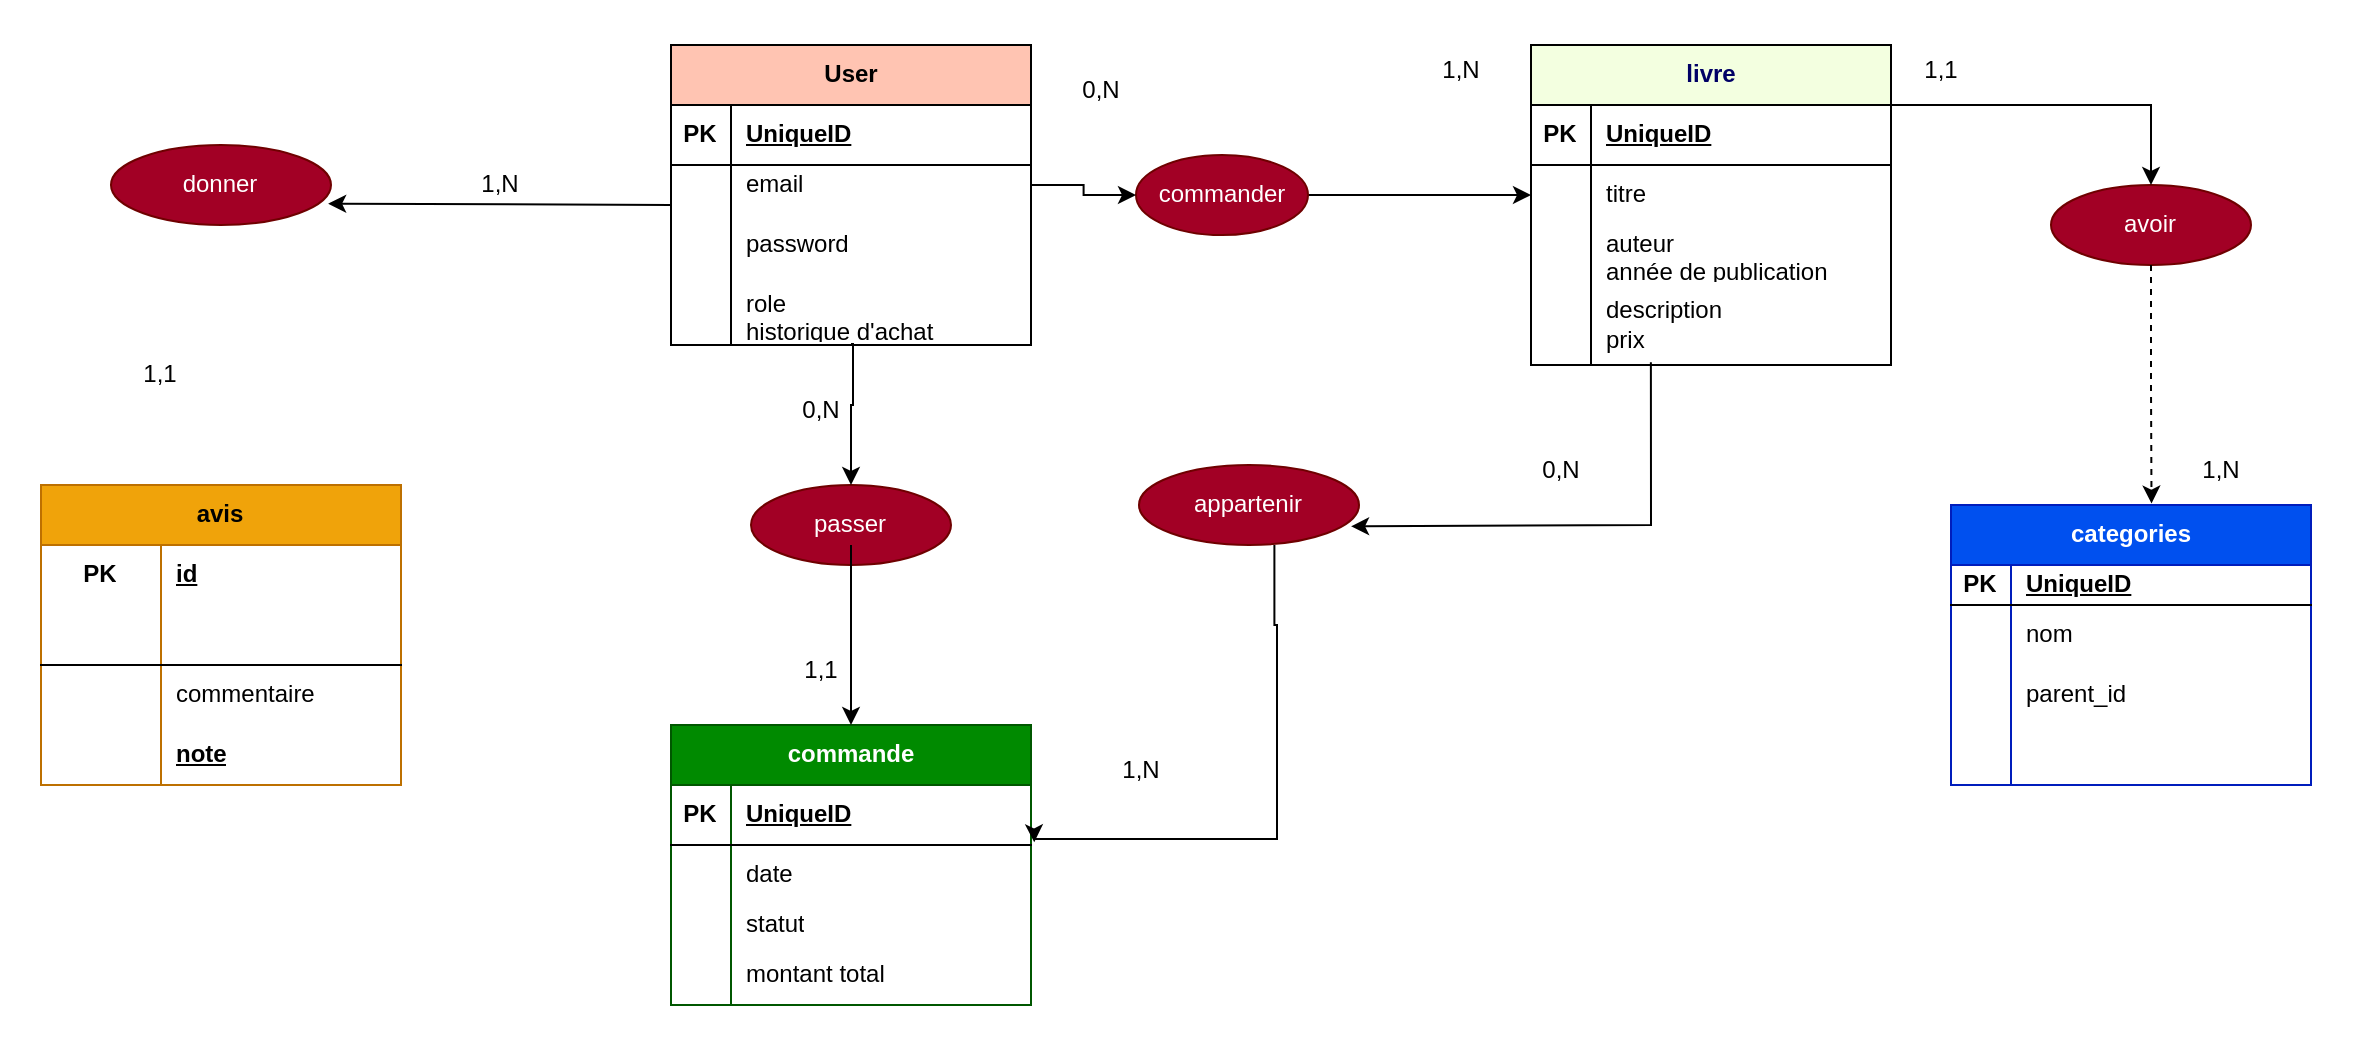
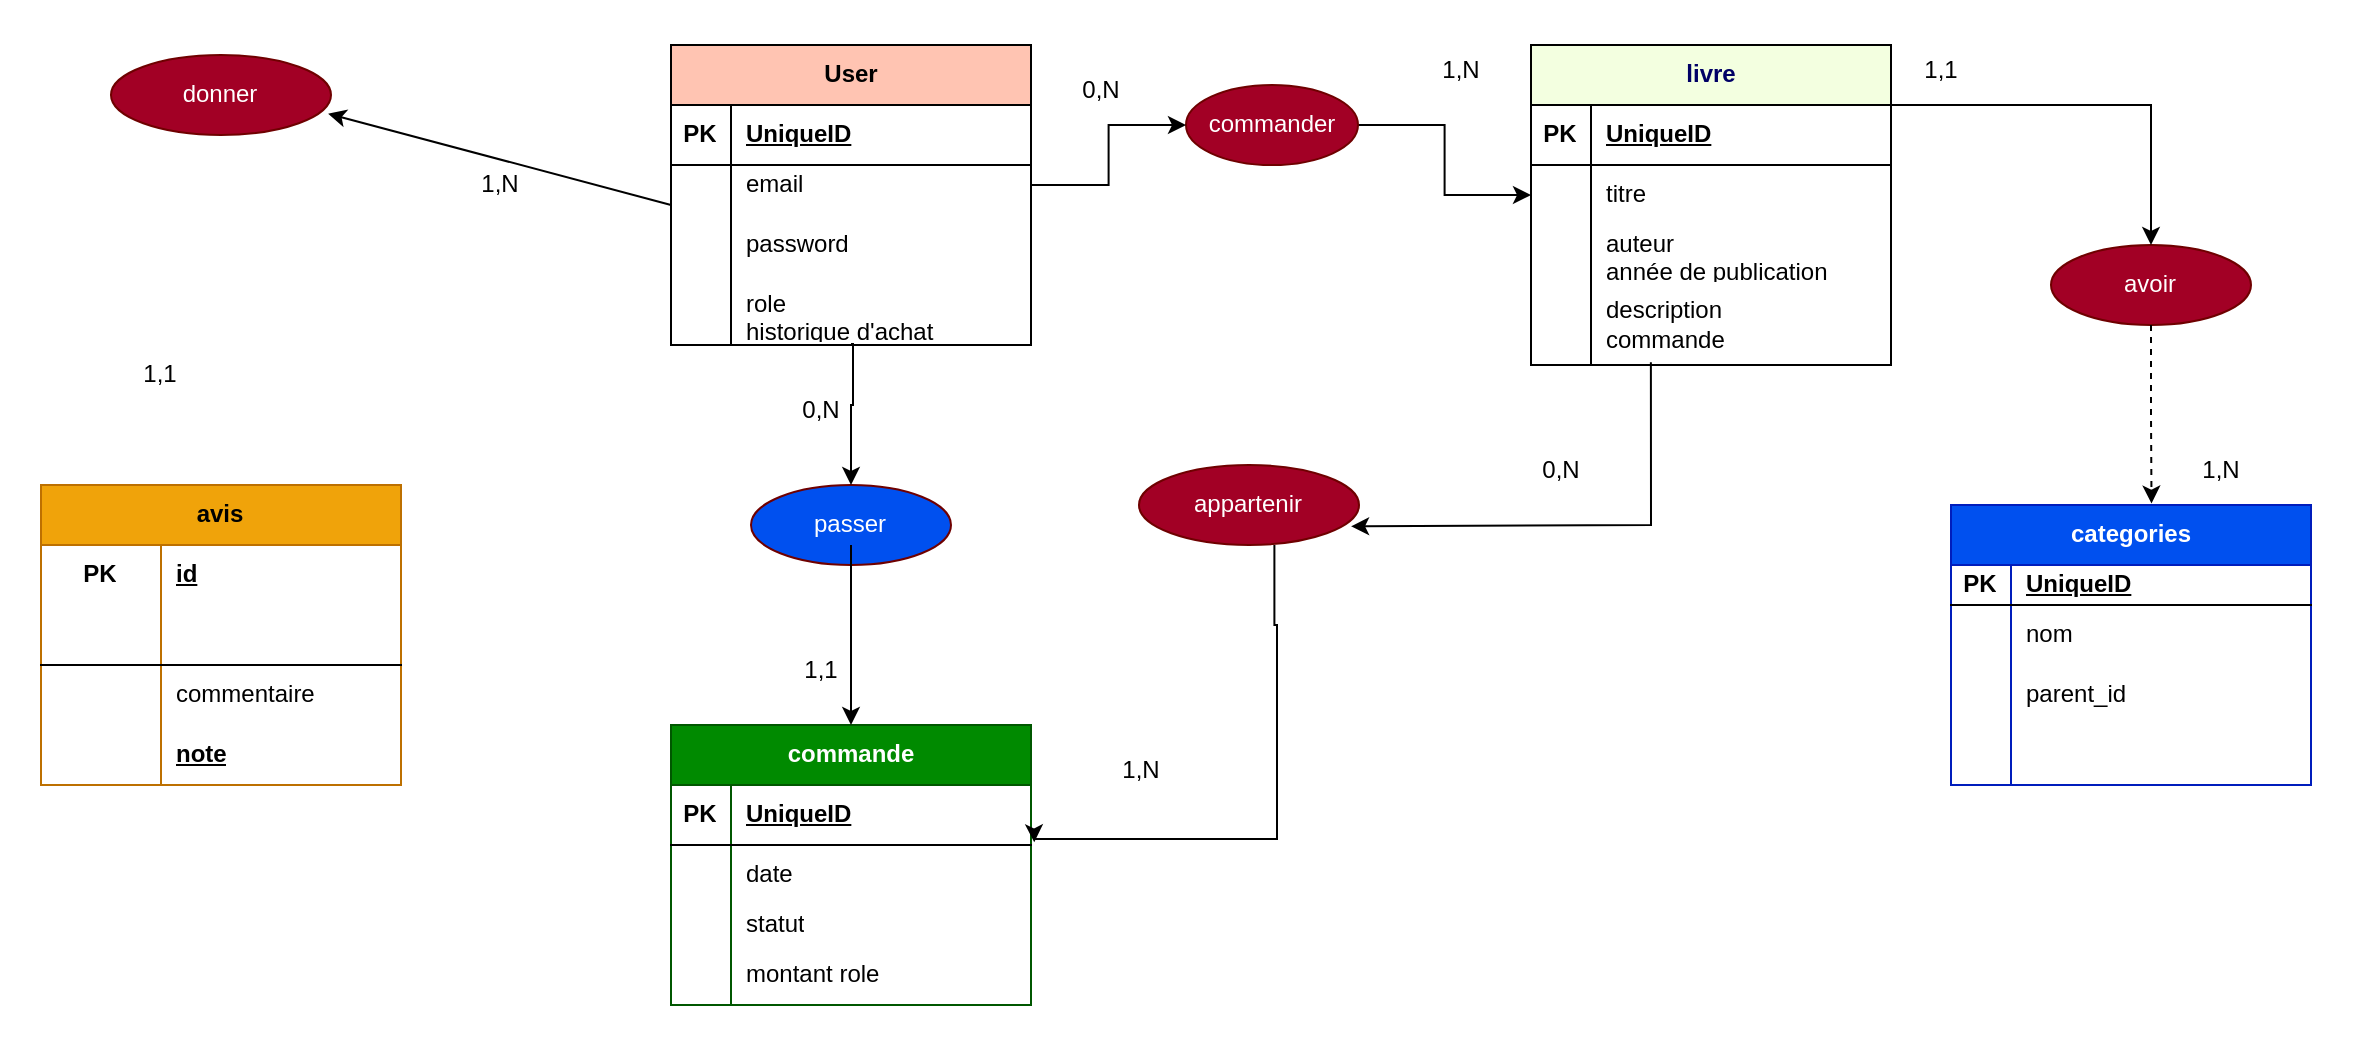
node "donner": moved (221, 185) -> (221, 95)
node "commander": moved (1222, 195) -> (1272, 125)
node "avoir": moved (2151, 225) -> (2151, 285)
node "description prix": label "description prix" -> "description commande"
node "passer": fillcolor #a20025 -> #0050ef
node "montant total": label "montant total" -> "montant role"
